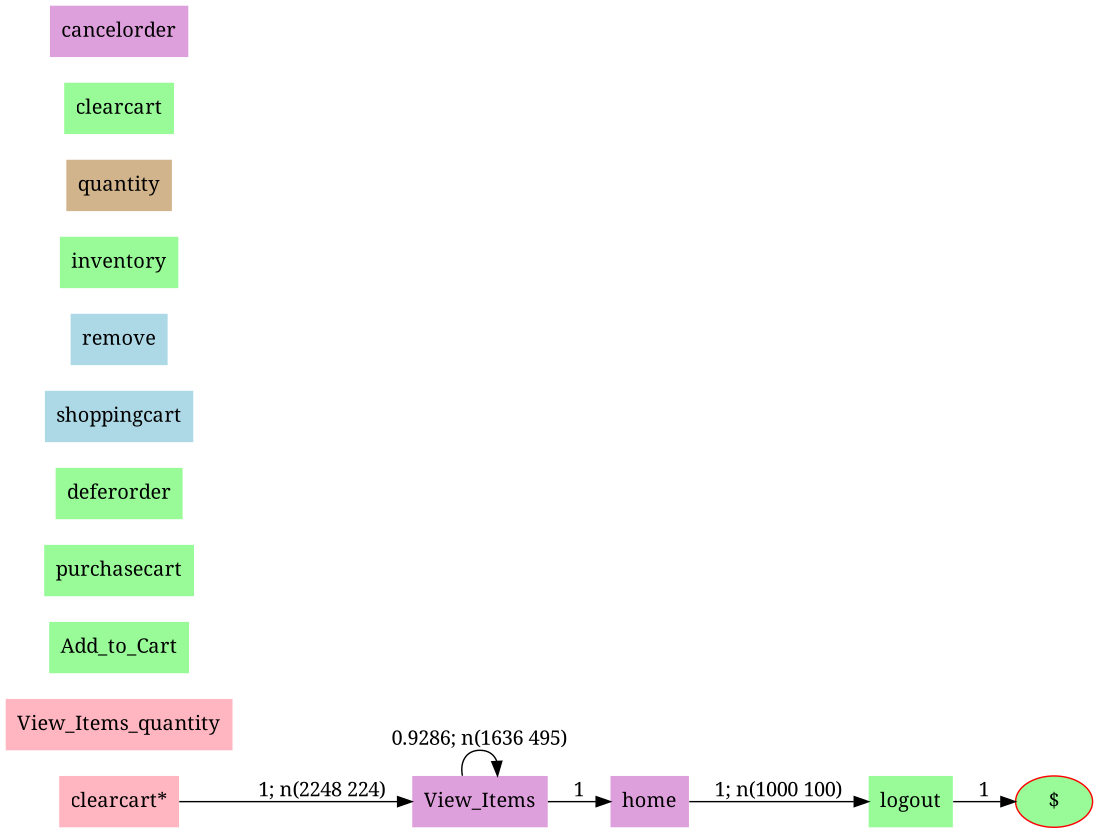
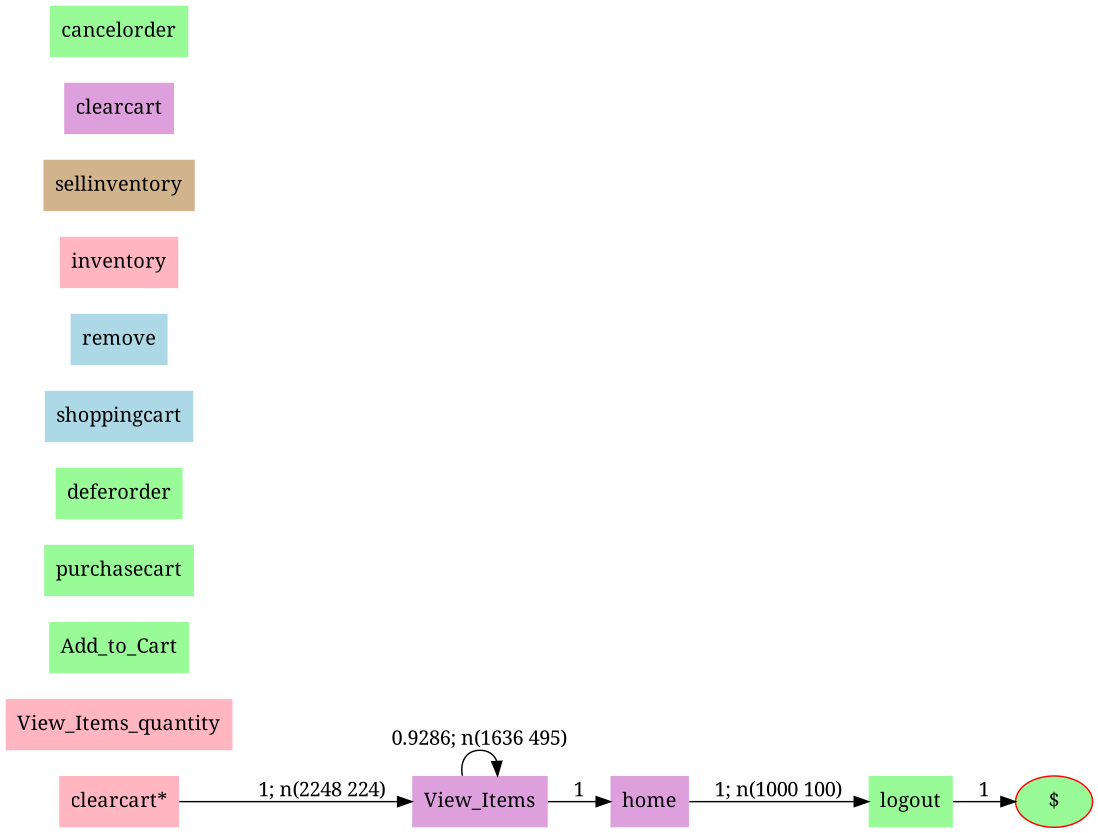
node "cancelorder": fillcolor plum -> palegreen
node "clearcart": fillcolor palegreen -> plum
node "quantity": label "quantity" -> "sellinventory"
node "inventory": fillcolor palegreen -> lightpink
